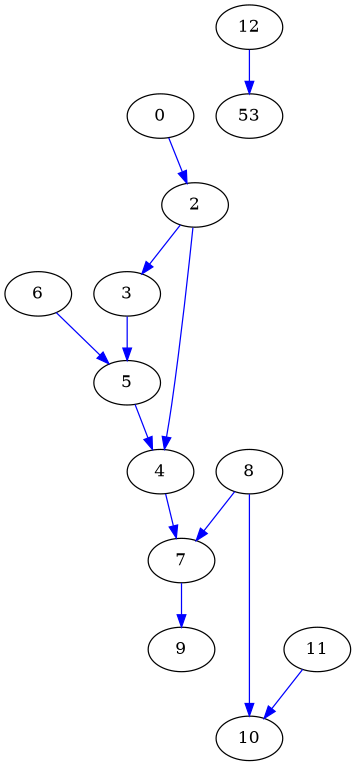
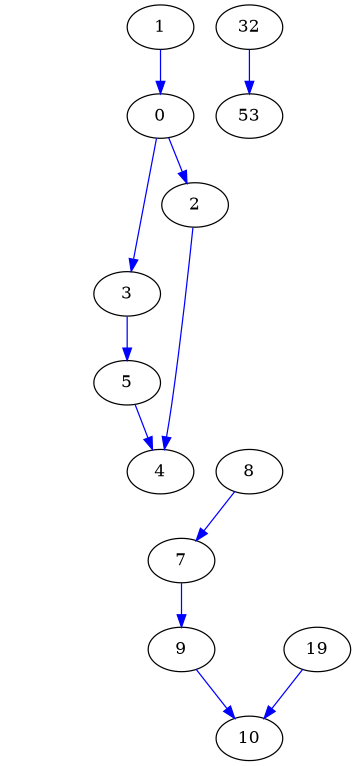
node "1": added
node "12": label "12" -> "32"
edge "2" -> "3": now "0" -> "3"
node "6": removed
edge "4" -> "7": removed
edge "8" -> "10": now "9" -> "10"
node "11": label "11" -> "19"
